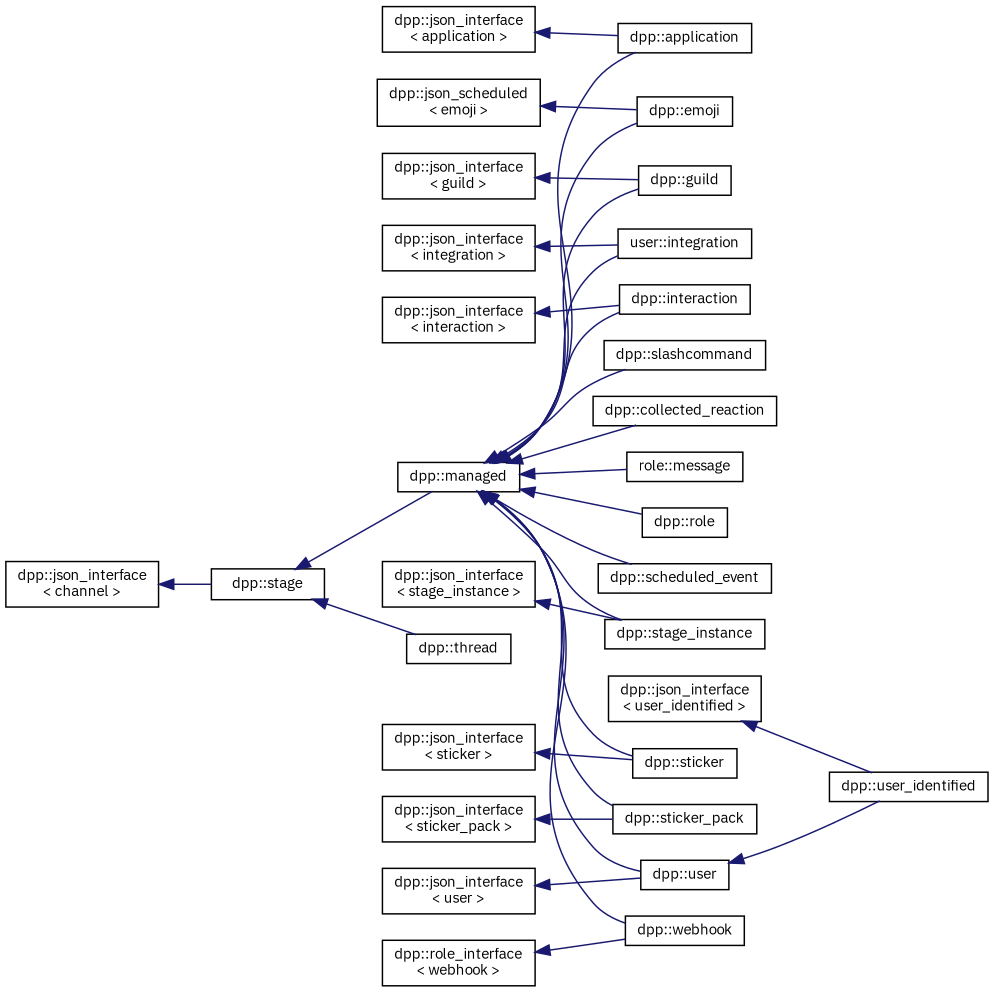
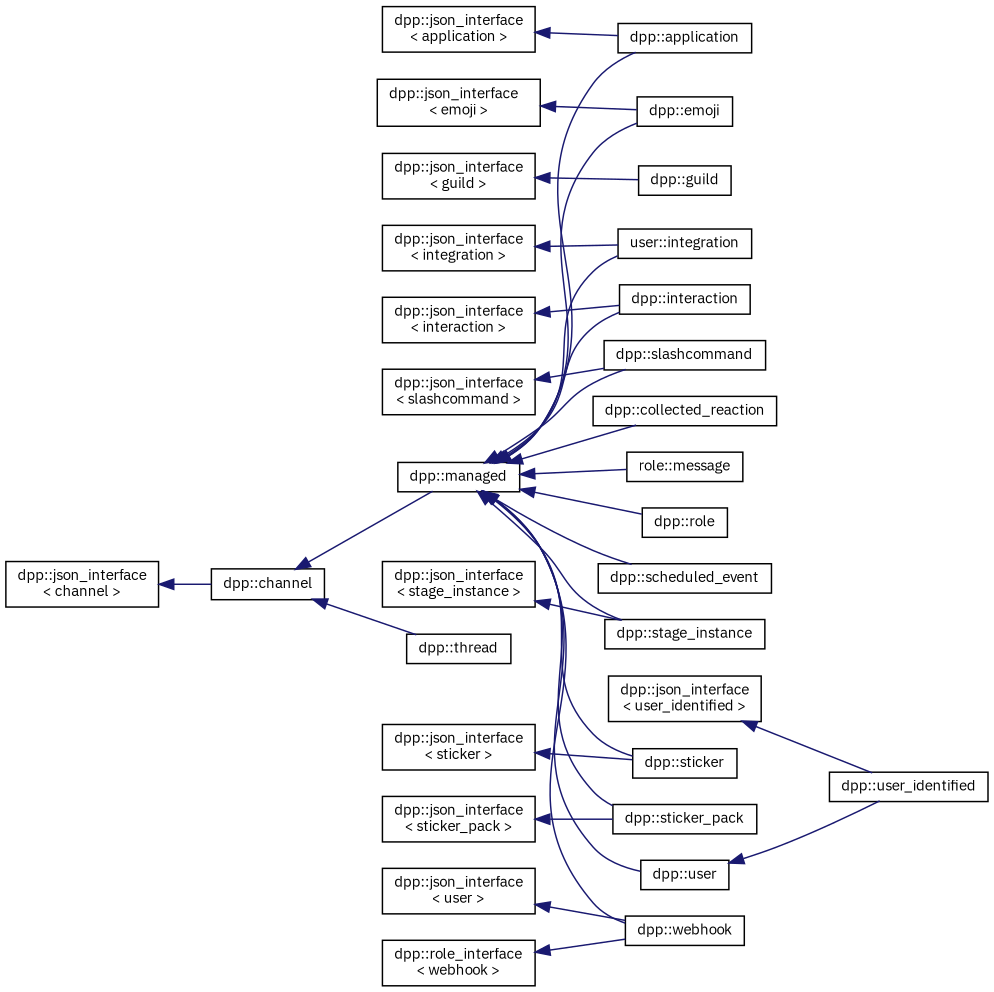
node "dpp::json_scheduled < emoji >": label "dpp::json_scheduled < emoji >" -> "dpp::json_interface < emoji >"
edge "dpp::guild" -> "dpp::managed": removed
node "dpp::json_interface < slashcommand >": added
node "dpp::stage": label "dpp::stage" -> "dpp::channel"
edge "dpp::user" -> "dpp::json_interface < user >": now "dpp::webhook" -> "dpp::json_interface < user >"
